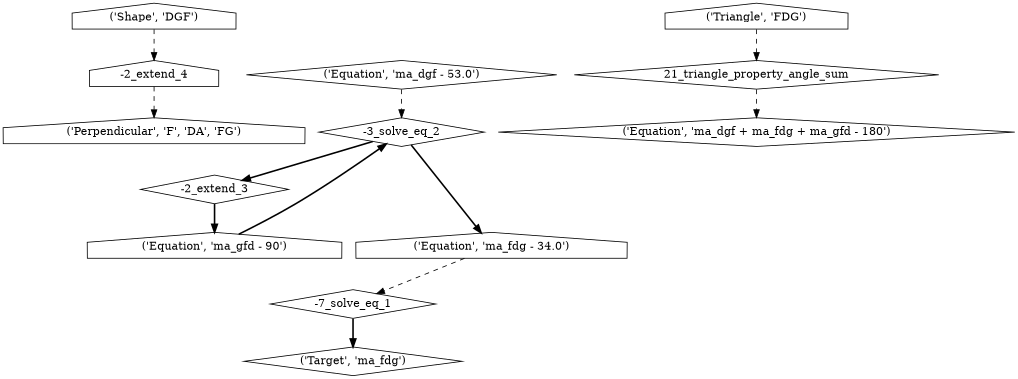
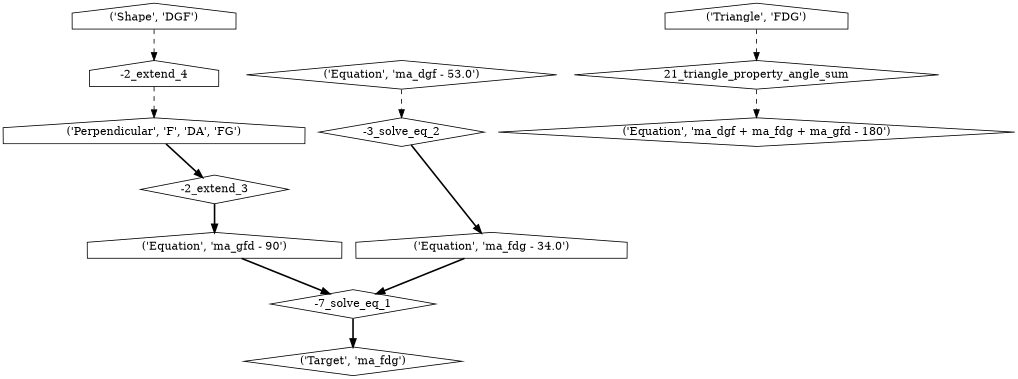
edge "-3_solve_eq_2" -> "-2_extend_3": now "('Perpendicular', 'F', 'DA', 'FG')" -> "-2_extend_3"
edge "('Equation', 'ma_gfd - 90')" -> "-3_solve_eq_2": now "('Equation', 'ma_gfd - 90')" -> "-7_solve_eq_1"
edge "('Equation', 'ma_fdg - 34.0')" -> "-7_solve_eq_1": style dashed -> bold
